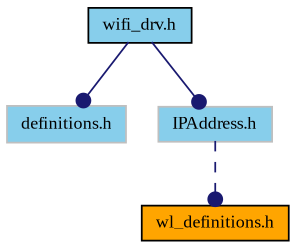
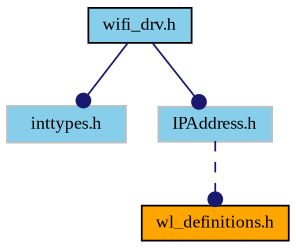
node "definitions.h": label "definitions.h" -> "inttypes.h"
